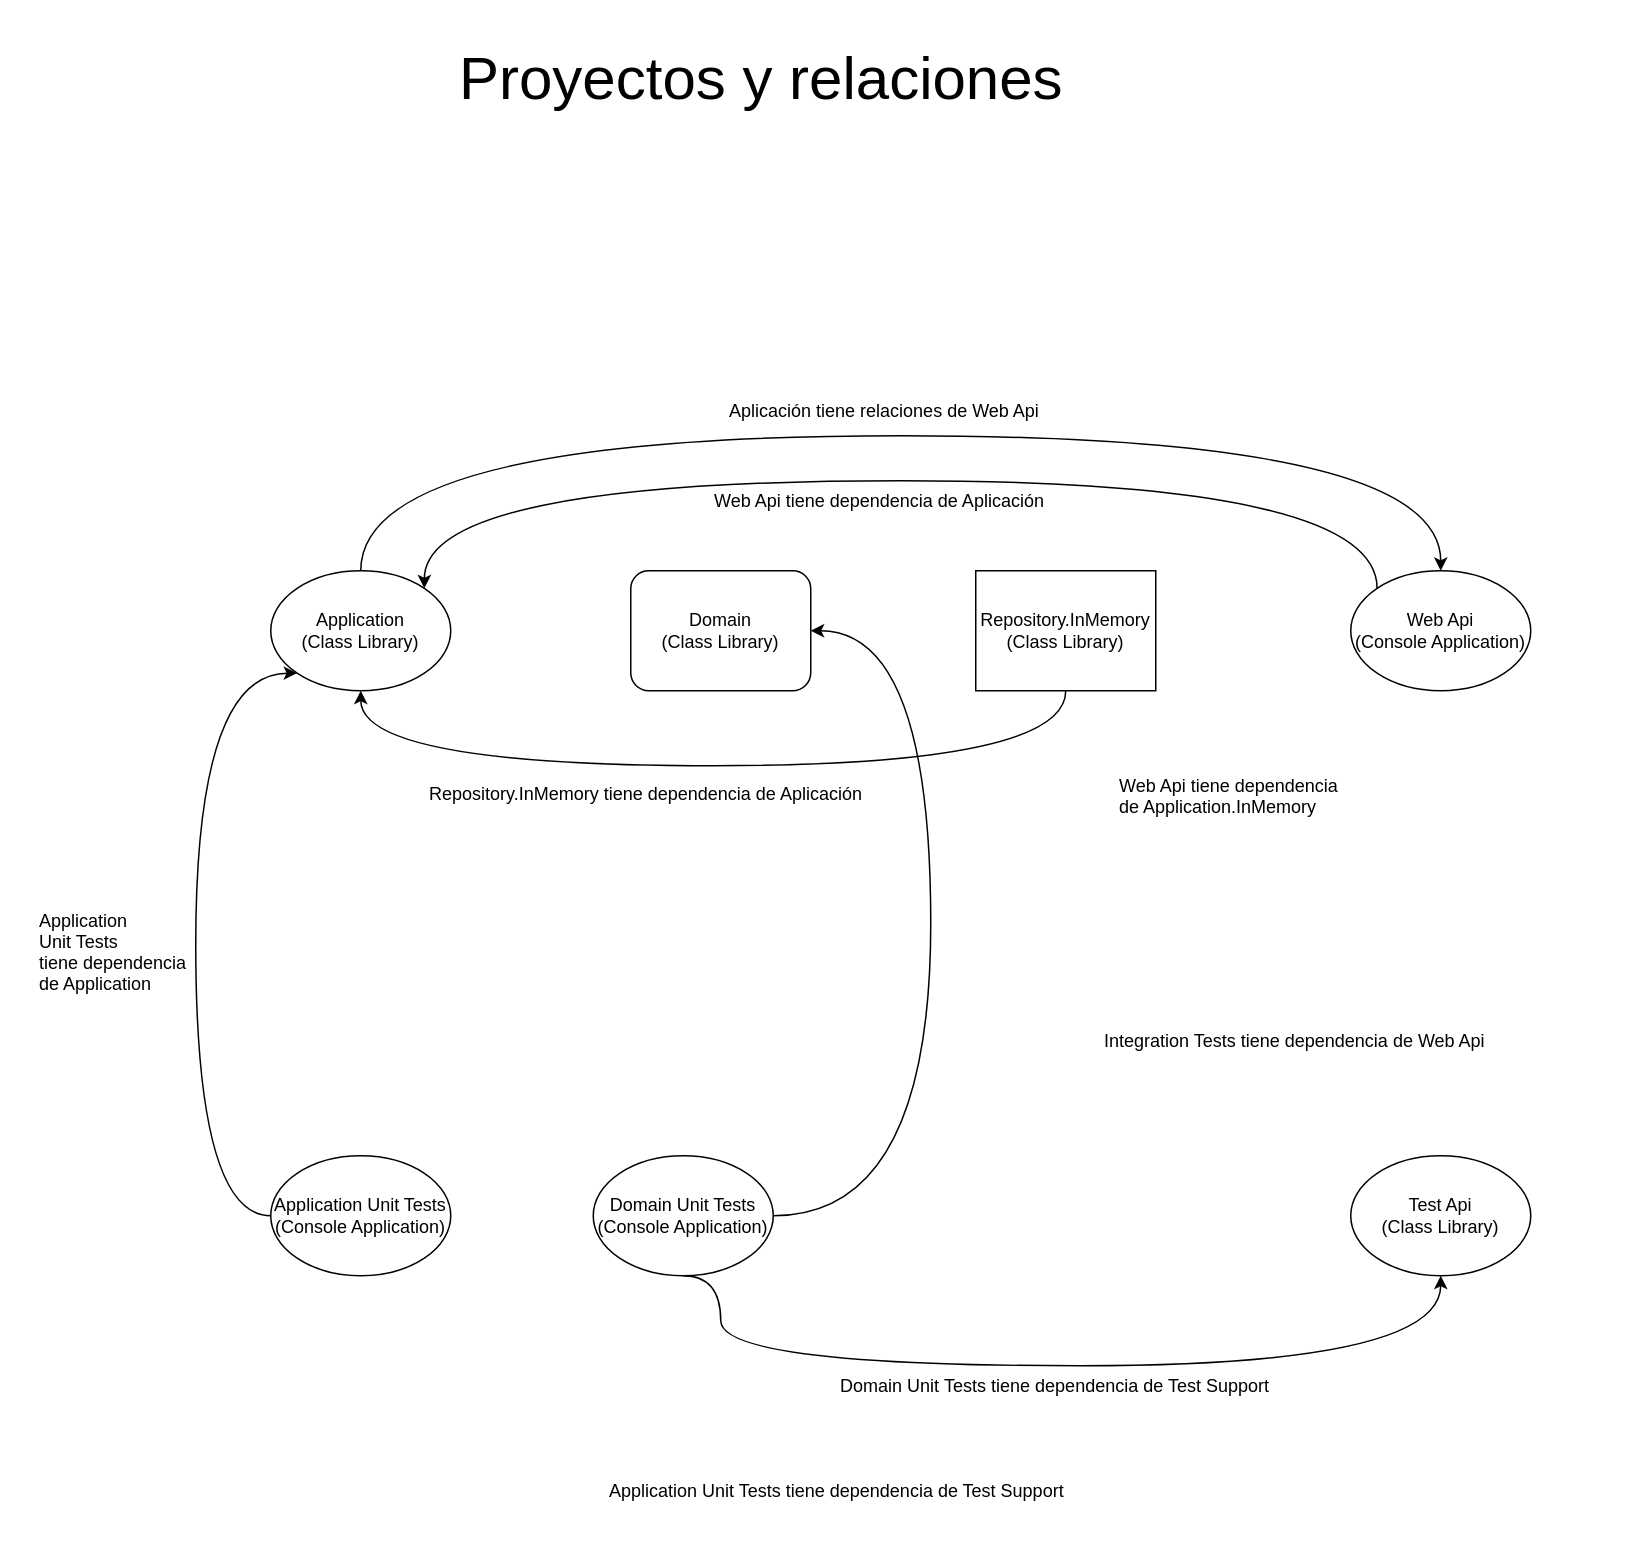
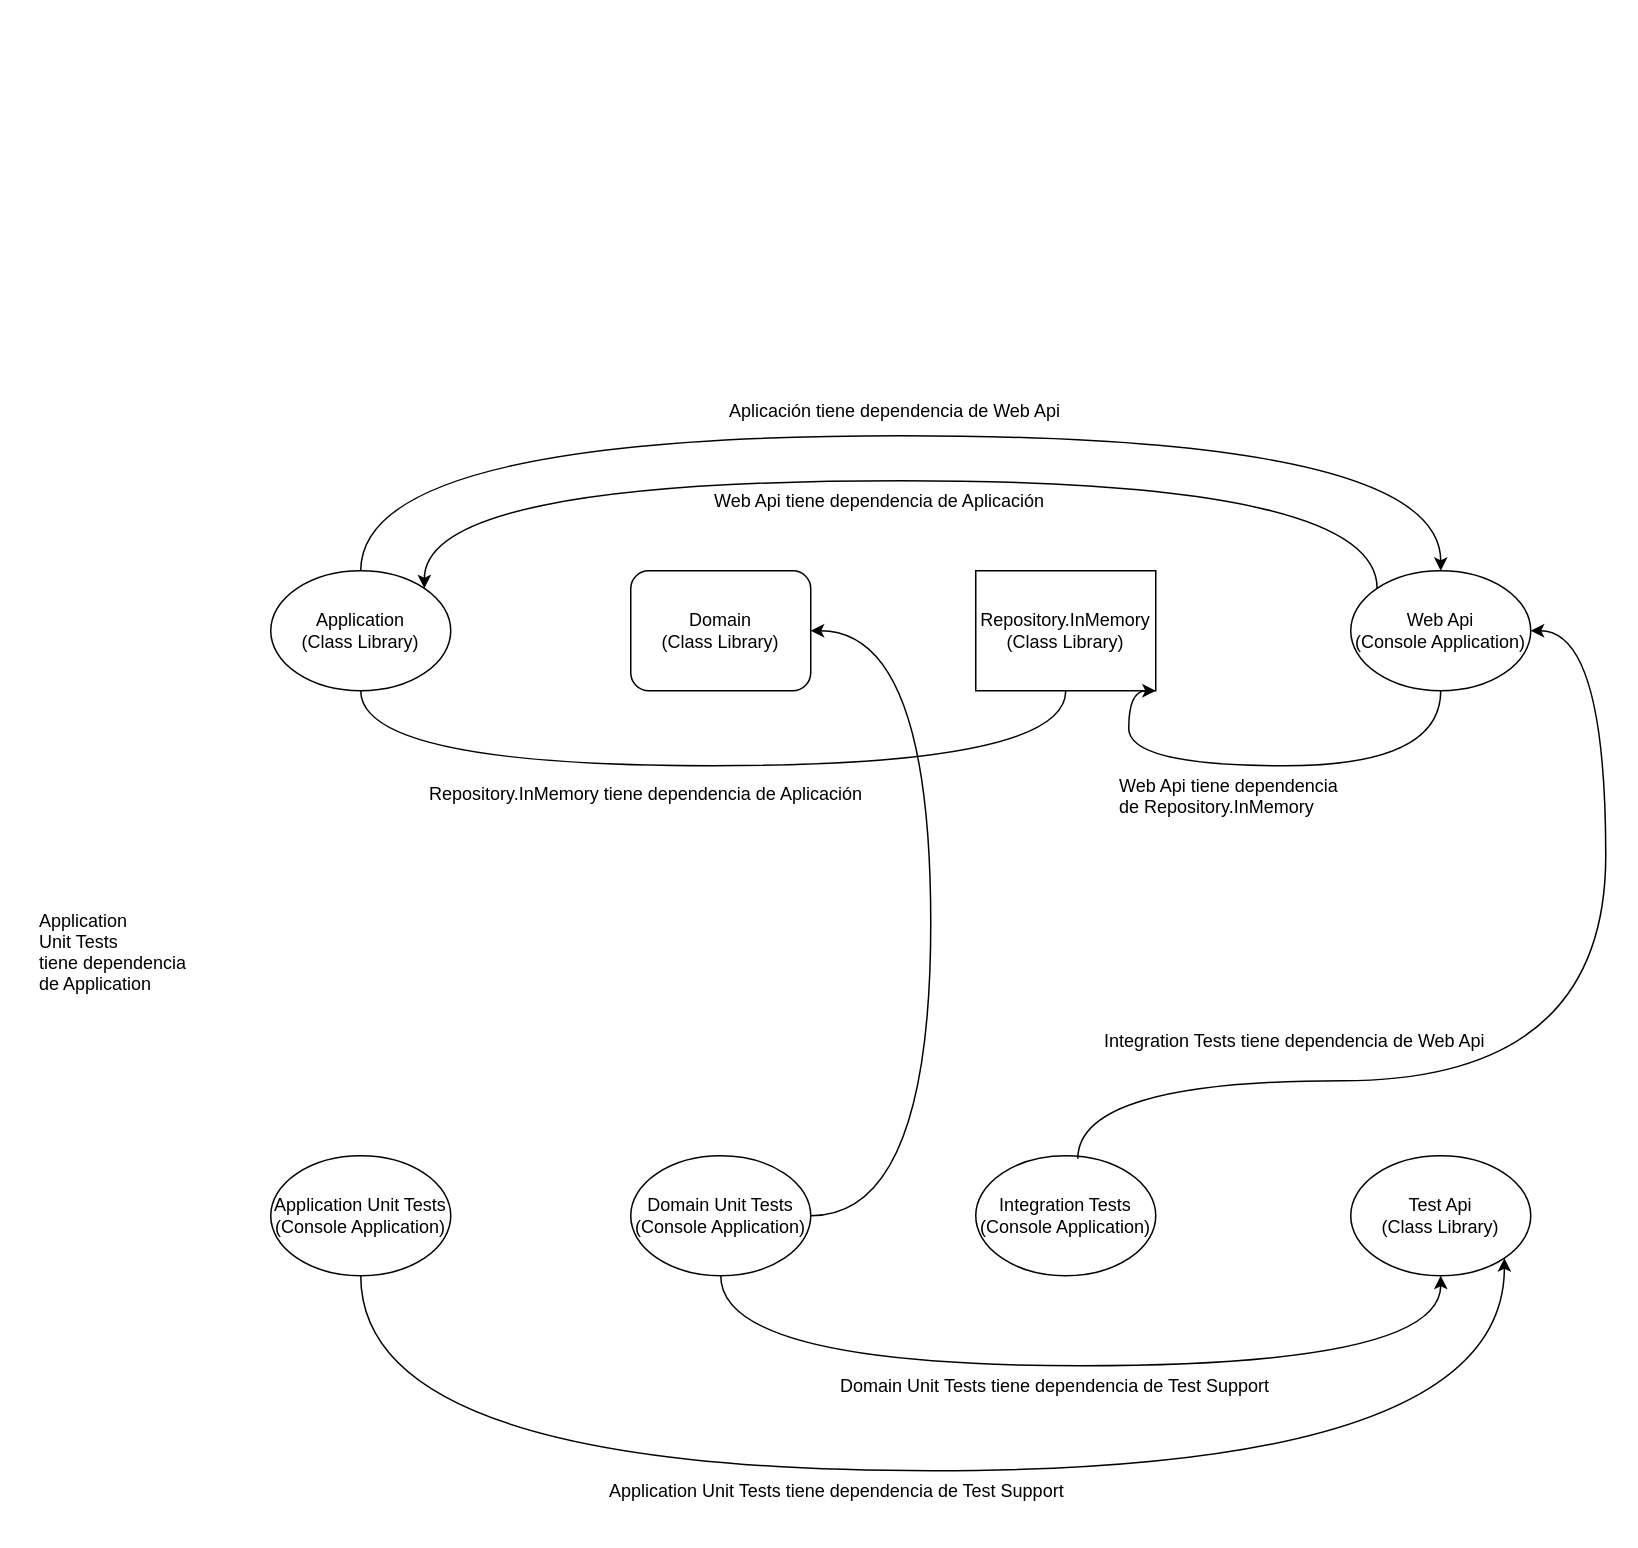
node "Proyectos y relaciones": removed
node "Aplicación tiene relaciones de Web Api": label "Aplicación tiene relaciones de Web Api" -> "Aplicación tiene dependencia de Web Api"
edge "Repository.InMemory (Class Library)" -> "Application (Class Library)": arrowhead classic -> none
edge "Web Api (Console Application)" -> "Repository.InMemory (Class Library)": added
node "Web Api tiene dependencia de Application.InMemory": label "Web Api tiene dependencia de Application.InMemory" -> "Web Api tiene dependencia de Repository.InMemory"
edge "Application Unit Tests (Console Application)" -> "Application (Class Library)": removed
edge "Integration Tests (Console Application)" -> "Web Api (Console Application)": added
node "Domain Unit Tests (Console Application)": moved (683, 1216) -> (721, 1216)
node "Integration Tests (Console Application)": added
edge "Application Unit Tests (Console Application)" -> "Test Api (Class Library)": added
